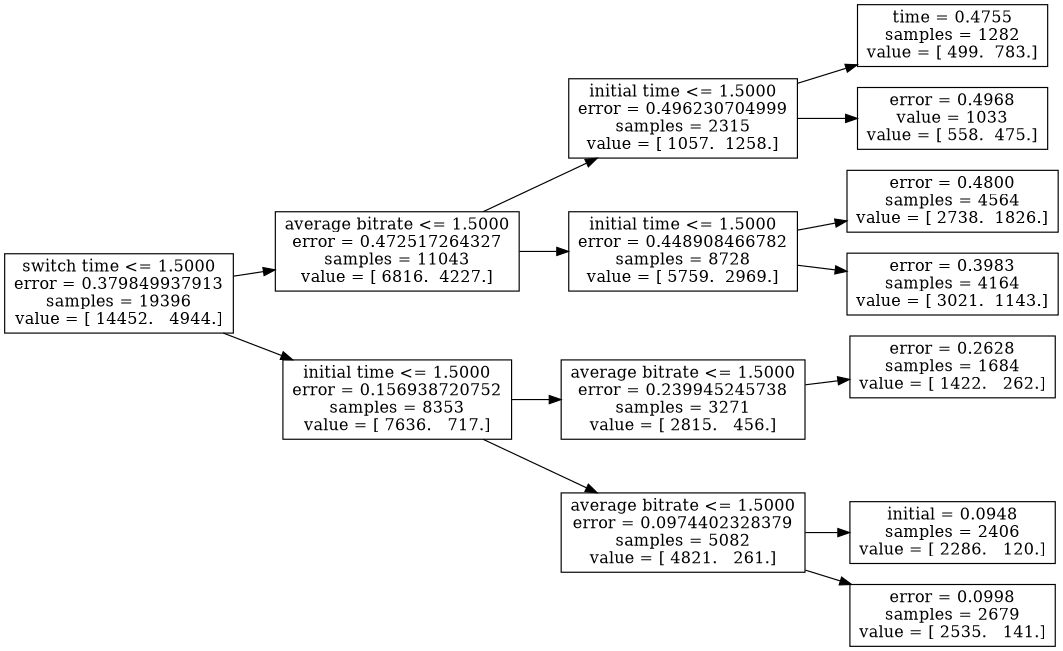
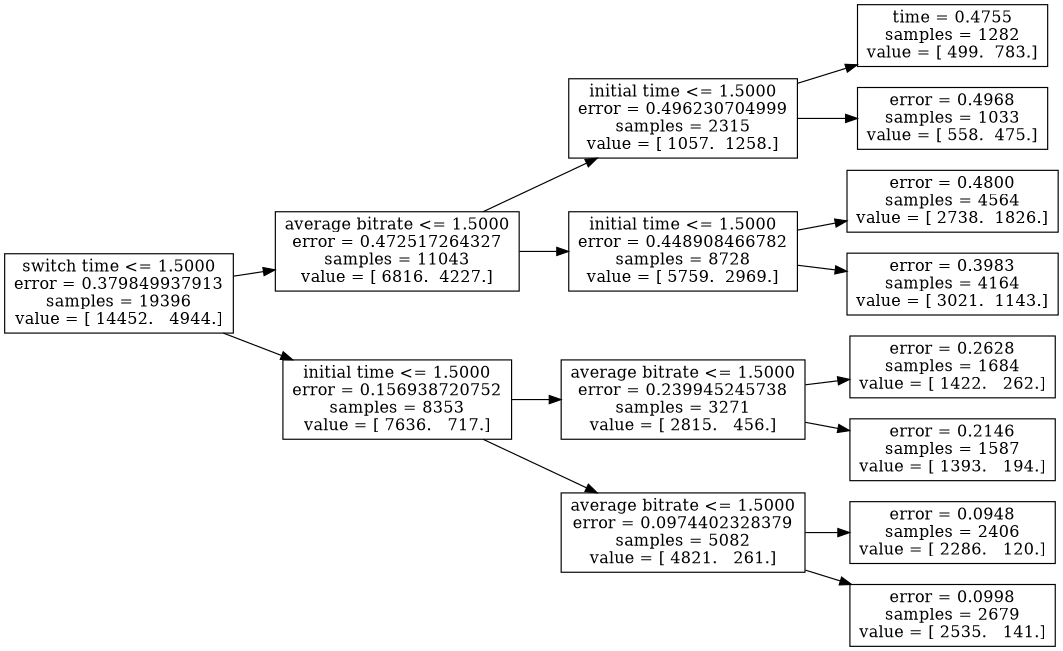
node "error = 0.4968 value = 1033 value = [ 558.  475.]": label "error = 0.4968 value = 1033 value = [ 558.  475.]" -> "error = 0.4968 samples = 1033 value = [ 558.  475.]"
node "error = 0.2146 samples = 1587 value = [ 1393.   194.]": added
node "initial = 0.0948 samples = 2406 value = [ 2286.   120.]": label "initial = 0.0948 samples = 2406 value = [ 2286.   120.]" -> "error = 0.0948 samples = 2406 value = [ 2286.   120.]"
